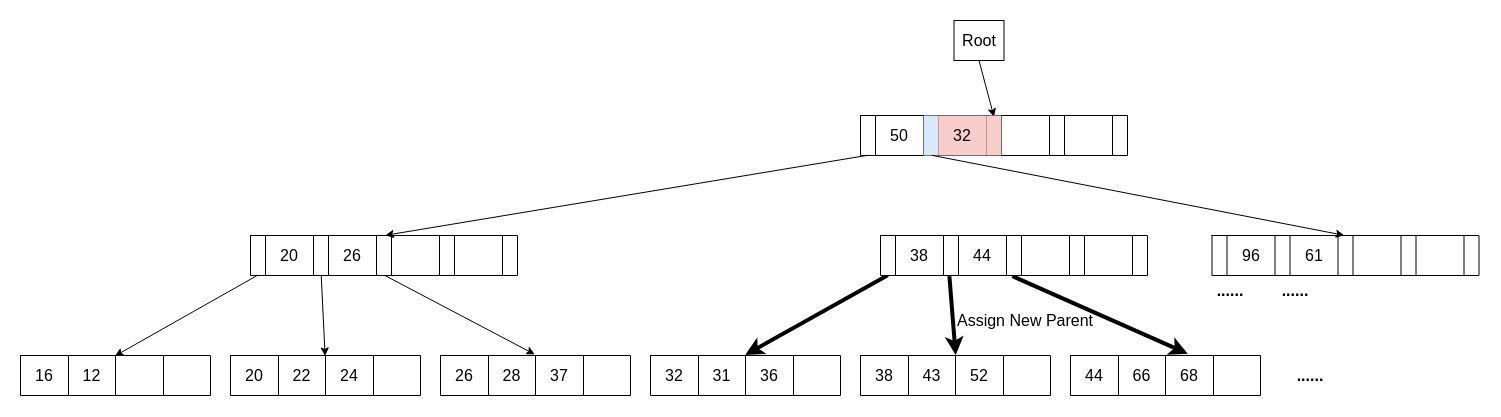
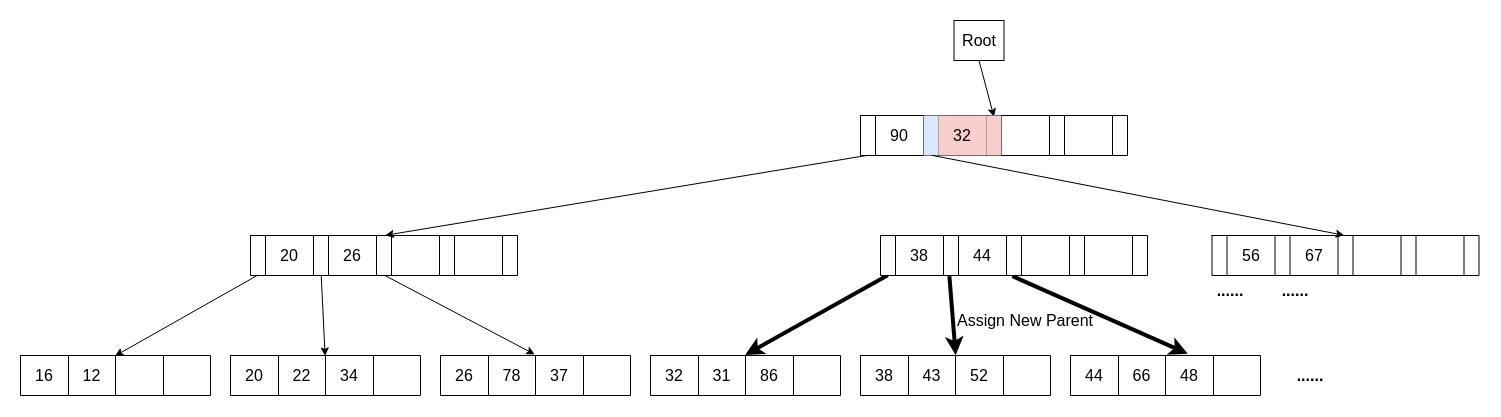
node "50": label "50" -> "90"
node "96": label "96" -> "56"
node "61": label "61" -> "67"
node "24": label "24" -> "34"
node "28": label "28" -> "78"
node "36": label "36" -> "86"
node "68": label "68" -> "48"
